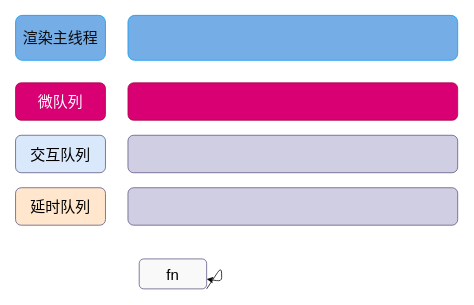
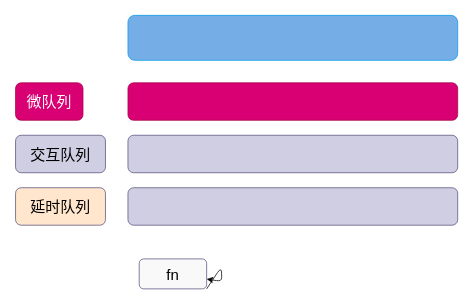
node "渲染主线程": removed
node "微队列": size 90x38 -> 68x38
node "交互队列": fillcolor #dae8fc -> #d0cee2
